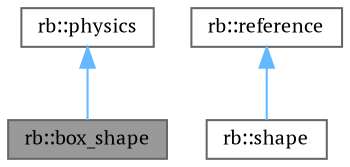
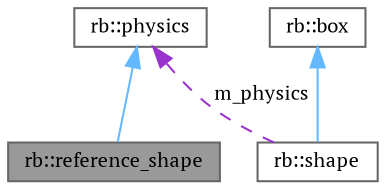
node "rb::reference": label "rb::reference" -> "rb::box"
edge "rb::shape" -> "rb::physics": added, label "m_physics"
node "rb::box_shape": label "rb::box_shape" -> "rb::reference_shape"
